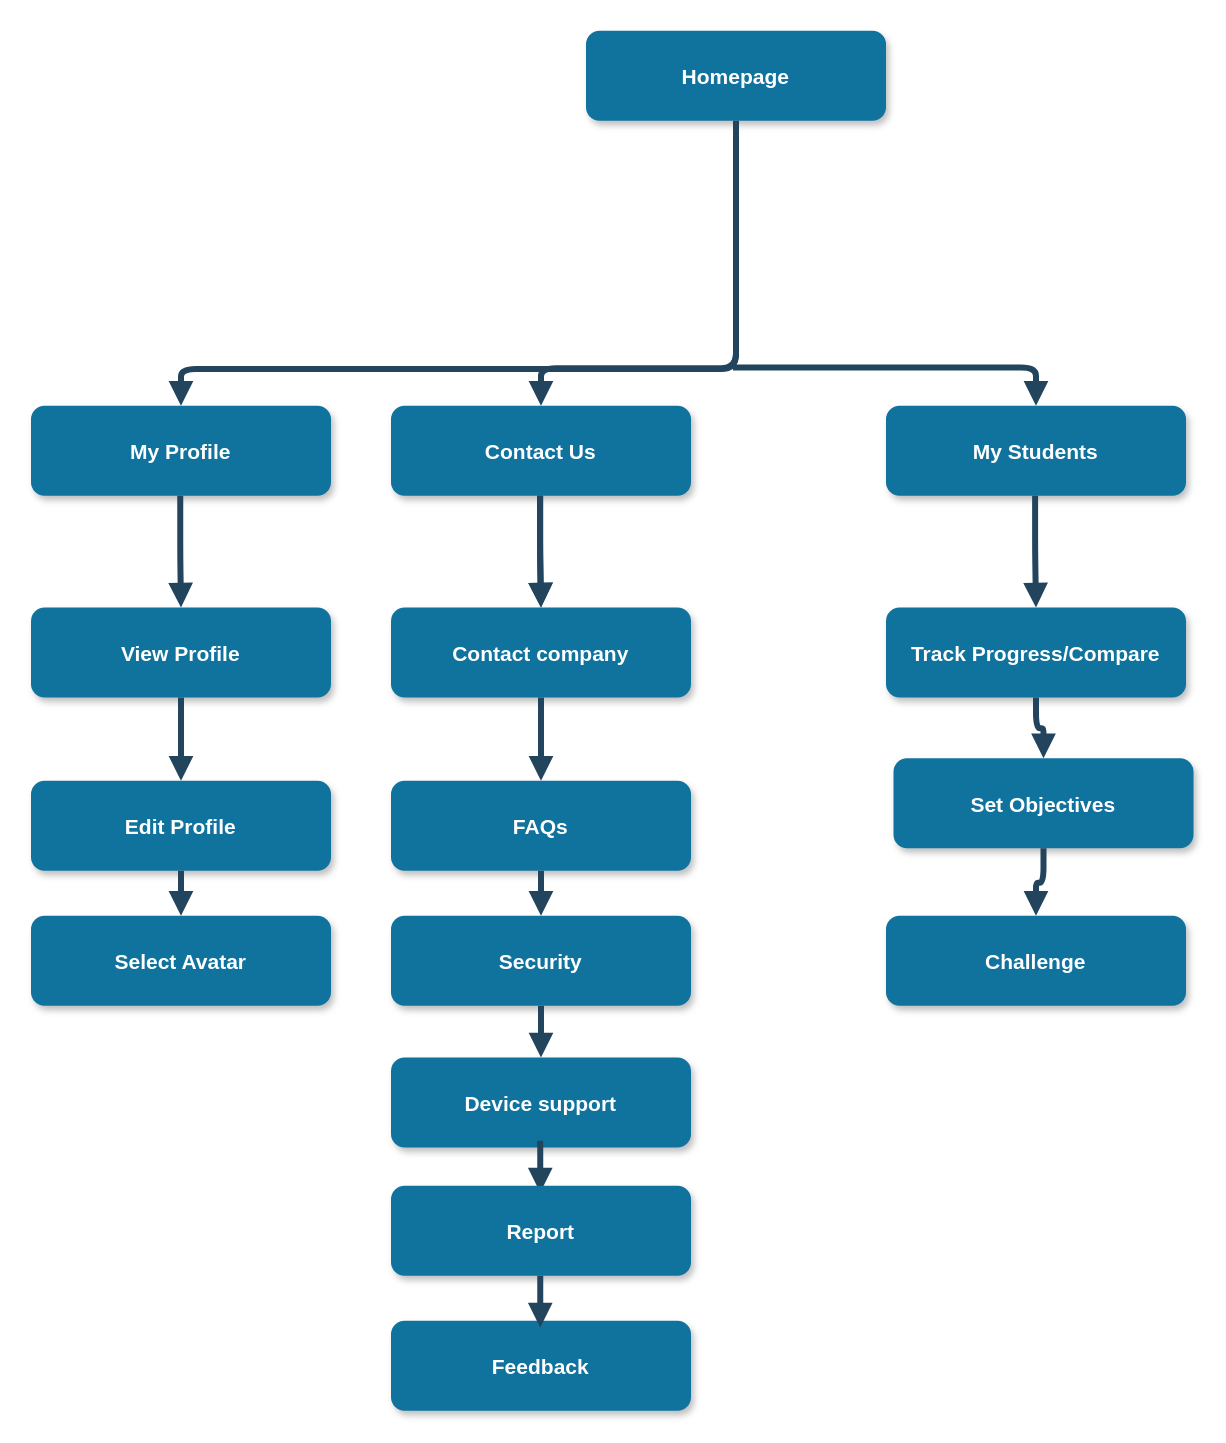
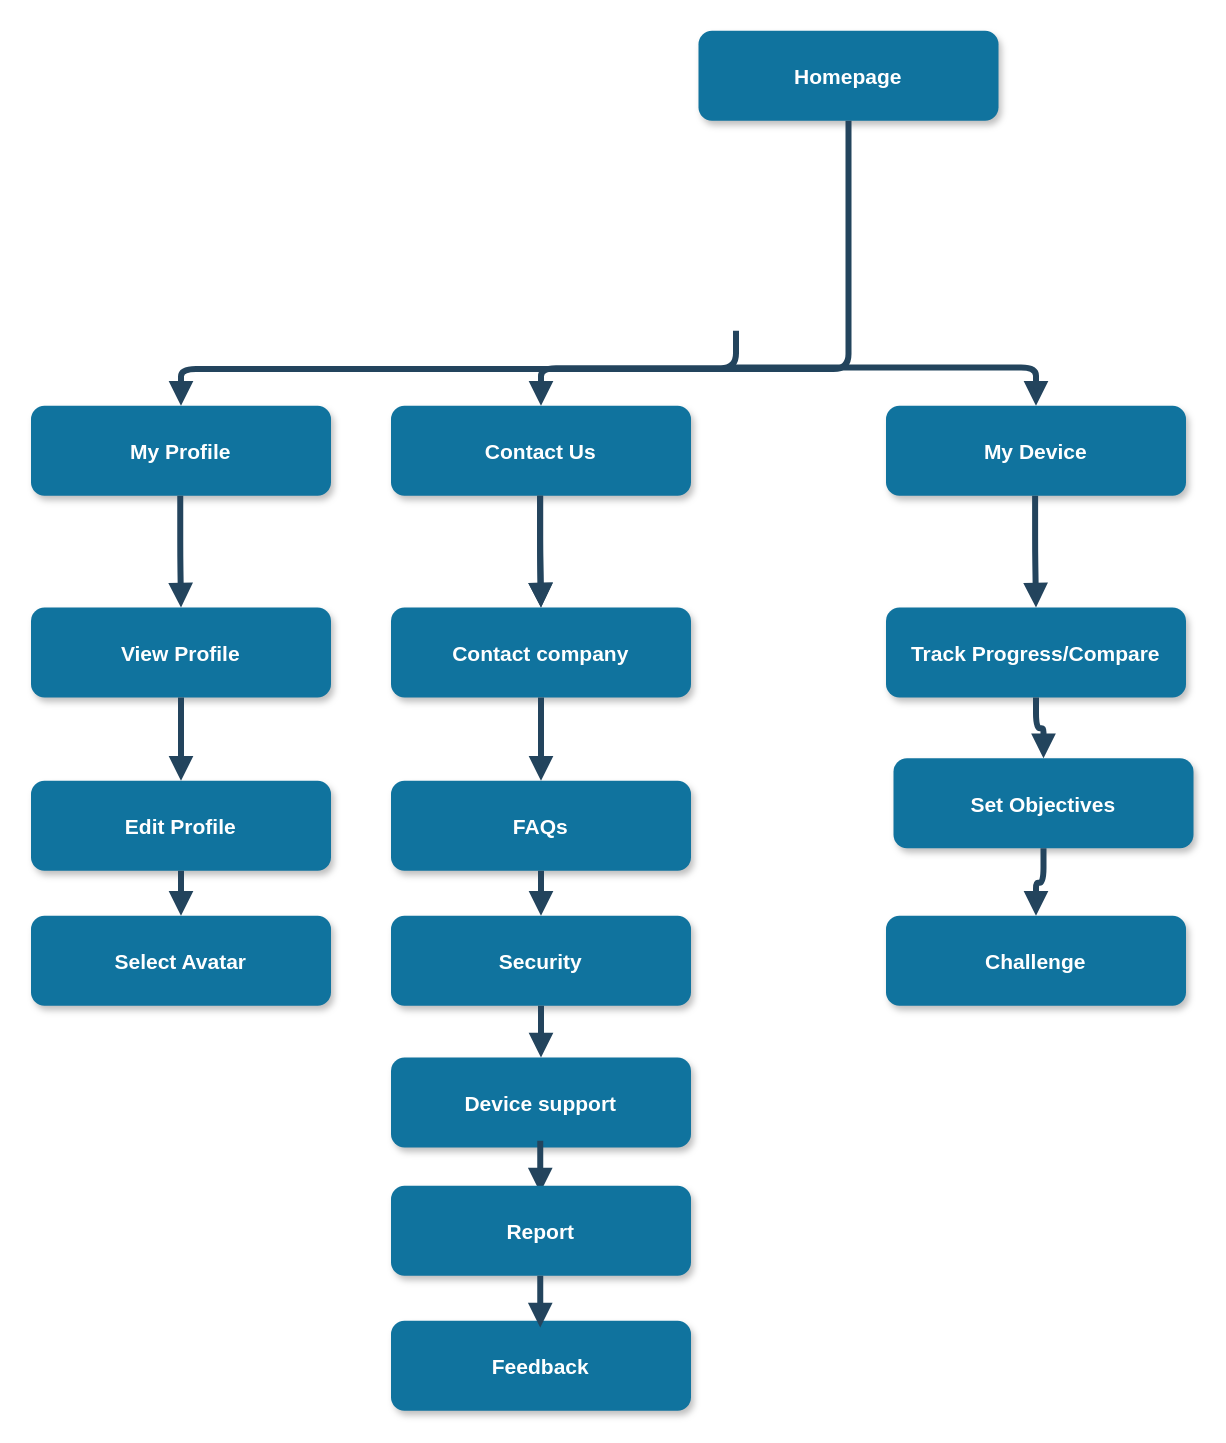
node "Homepage": moved (736, 76) -> (848, 76)
node "My Students": label "My Students" -> "My Device"
